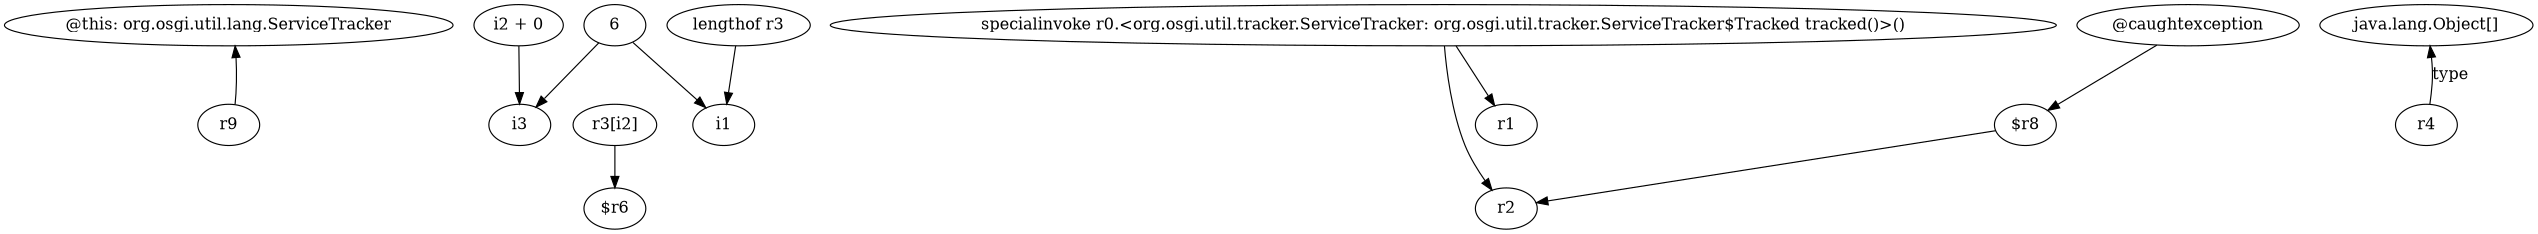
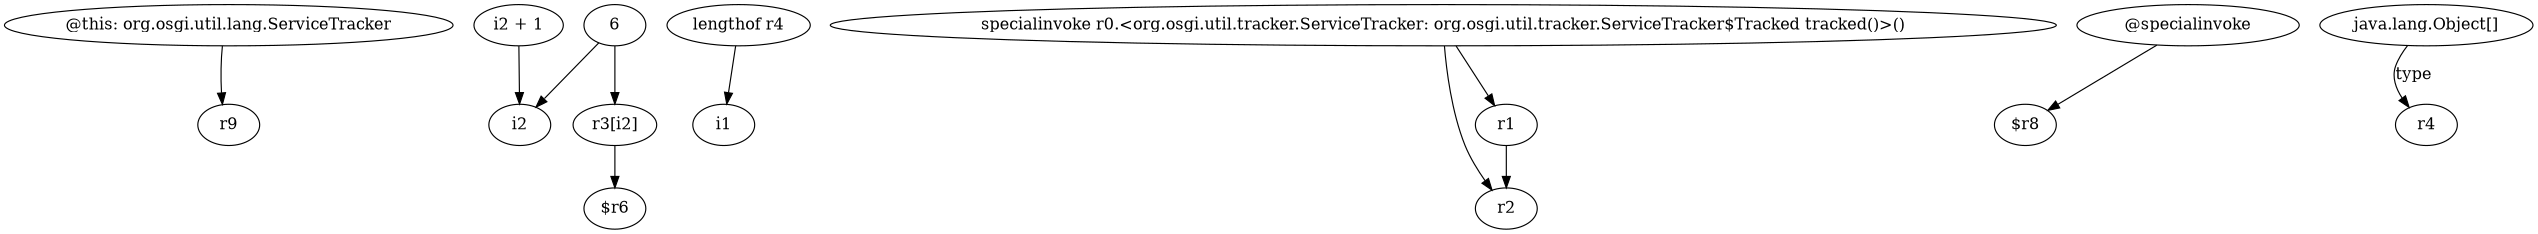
node "i2 + 0": label "i2 + 0" -> "i2 + 1"
node "lengthof r3": label "lengthof r3" -> "lengthof r4"
node "@caughtexception": label "@caughtexception" -> "@specialinvoke"
edge "6" -> "i1": now "6" -> "r3[i2]"
edge "r9" -> "@this: org.osgi.util.lang.ServiceTracker": reversed
edge "r4" -> "java.lang.Object[]": reversed
node "i3": label "i3" -> "i2"
edge "$r8" -> "r2": now "r1" -> "r2"
